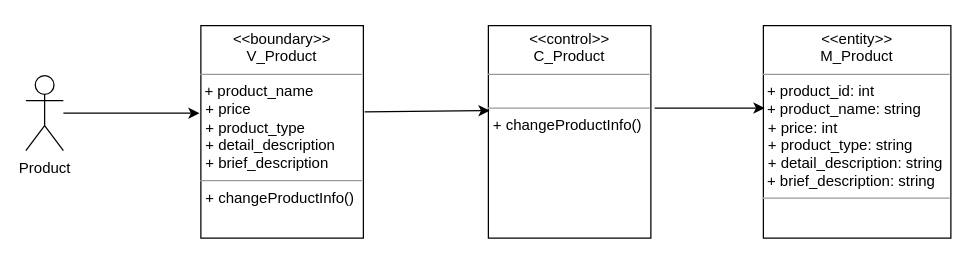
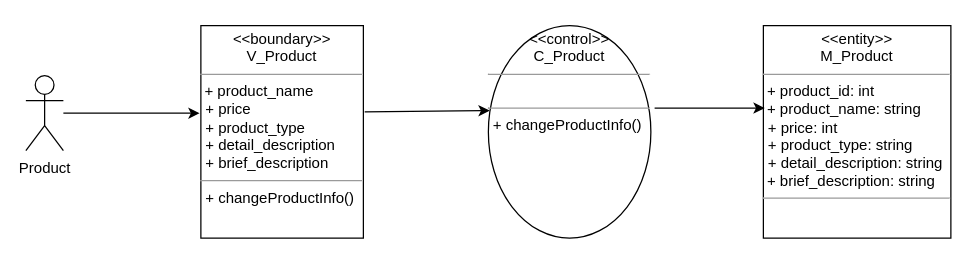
node "<<control>> C_Product + changeProductInfo()": shape rectangle -> ellipse
